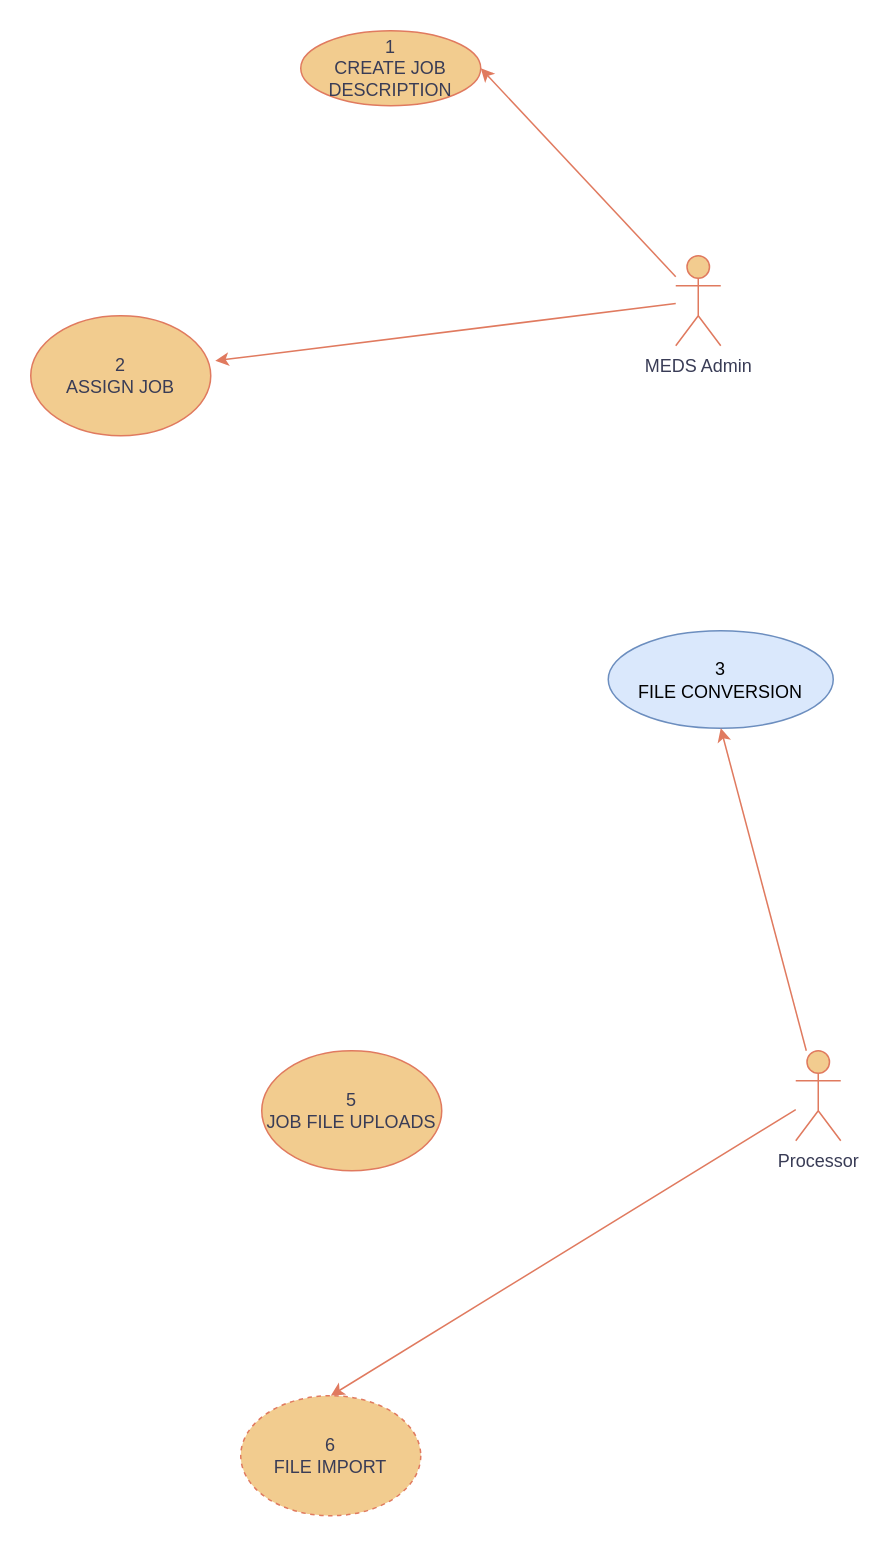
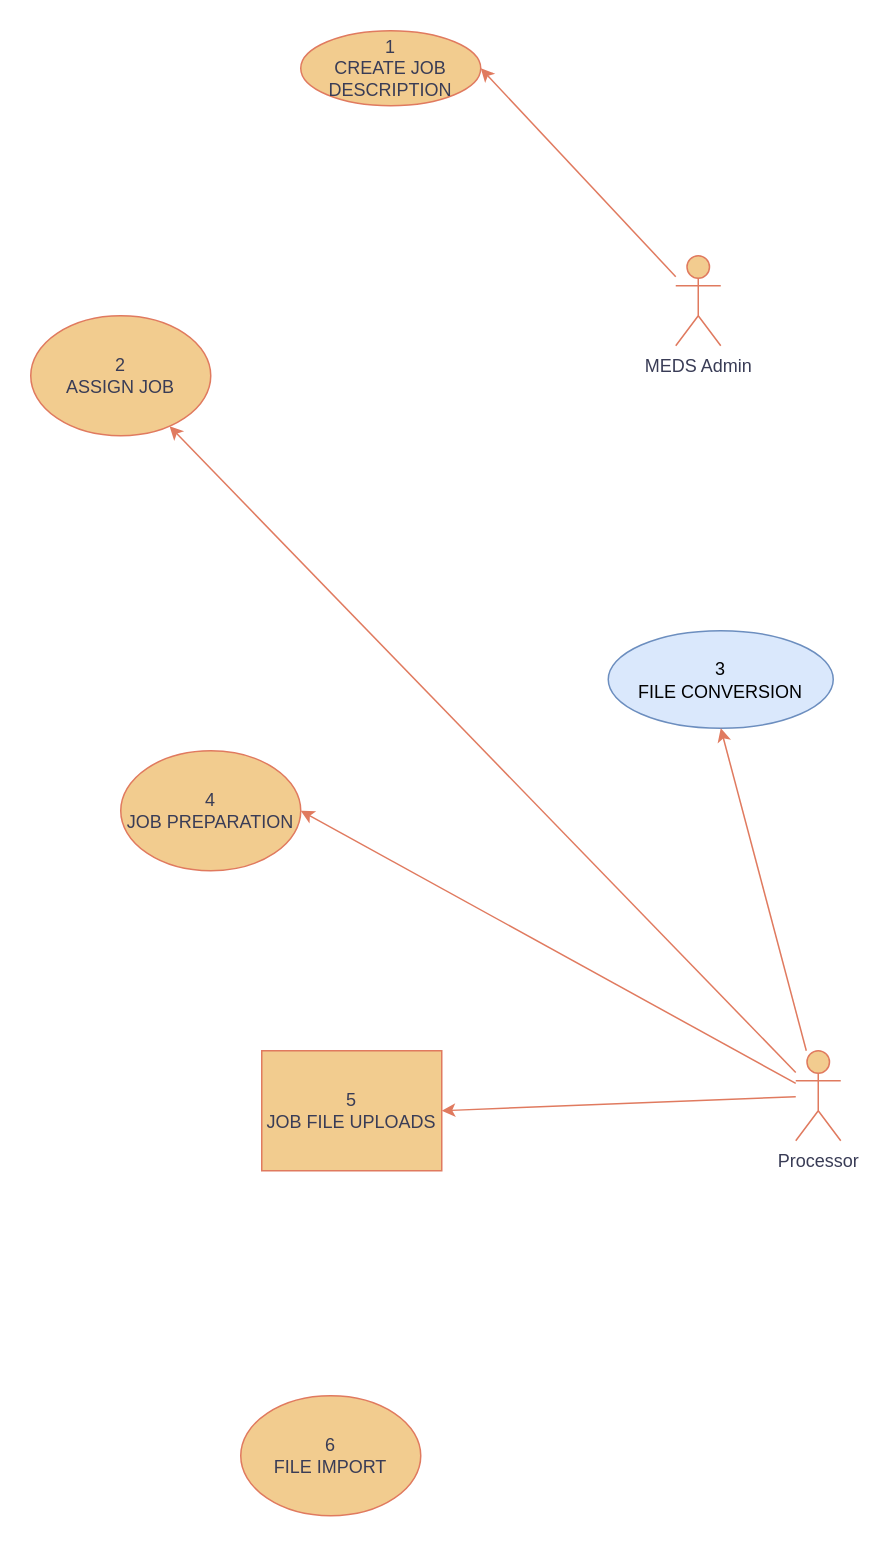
edge "MEDS Admin" -> "2 ASSIGN JOB": removed
node "4 JOB PREPARATION": added
edge "Processor" -> "4 JOB PREPARATION": added
edge "Processor" -> "5 JOB FILE UPLOADS": added
node "5 JOB FILE UPLOADS": shape ellipse -> rectangle
edge "Processor" -> "6 FILE IMPORT": now "Processor" -> "2 ASSIGN JOB"
node "6 FILE IMPORT": style dashed -> solid
